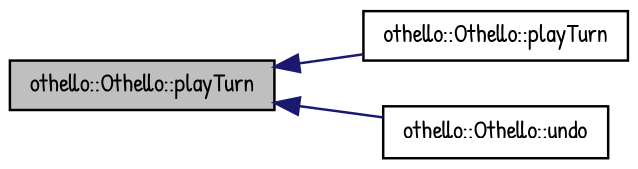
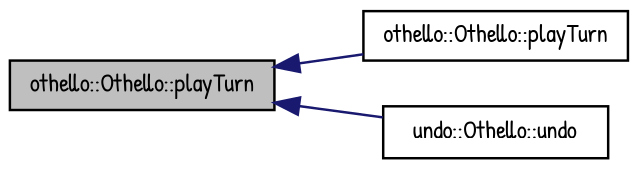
node "othello::Othello::undo": label "othello::Othello::undo" -> "undo::Othello::undo"
